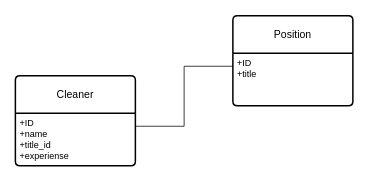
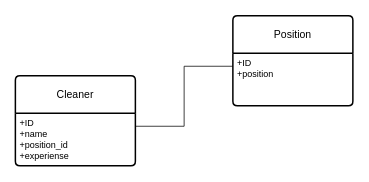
node "+ID +title": label "+ID +title" -> "+ID +position"
node "+ID +name +title_id +experiense": label "+ID +name +title_id +experiense" -> "+ID +name +position_id +experiense"
